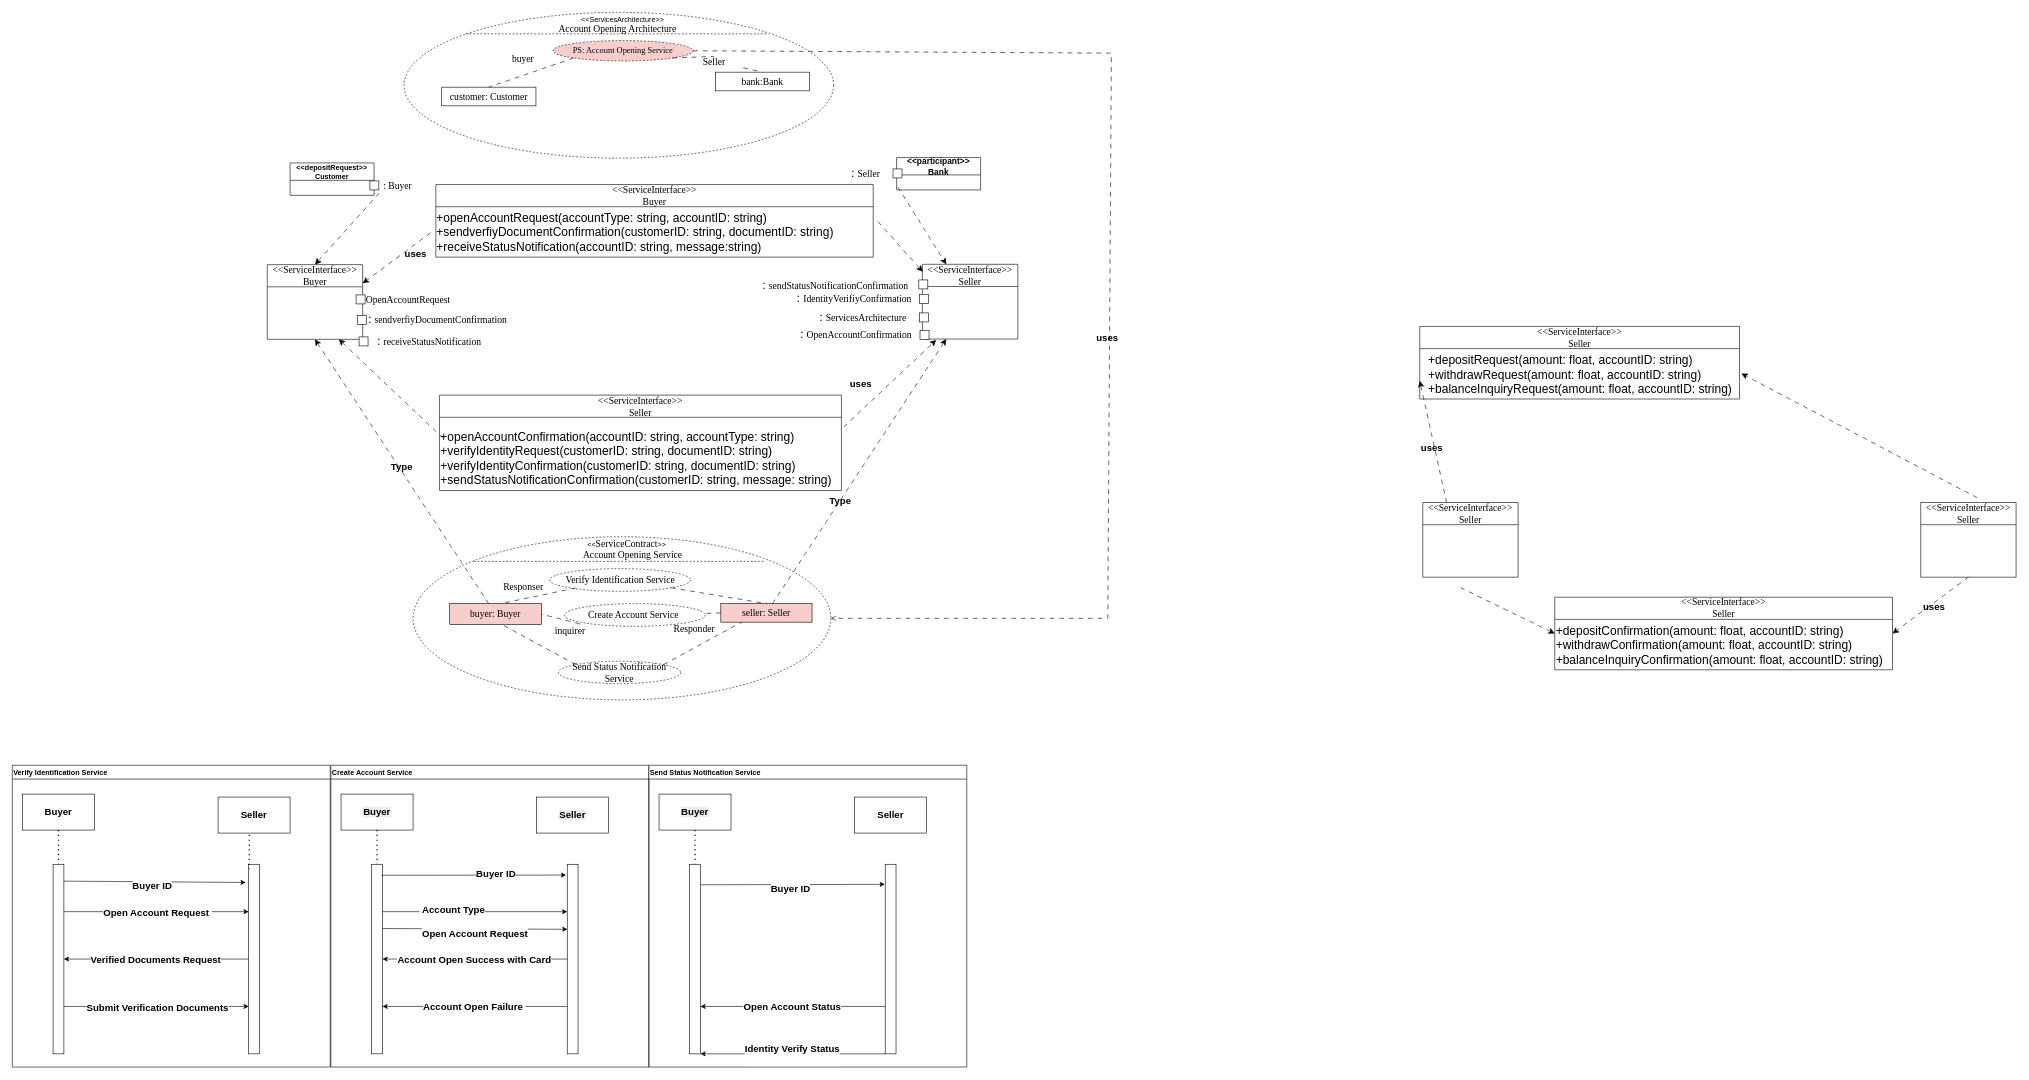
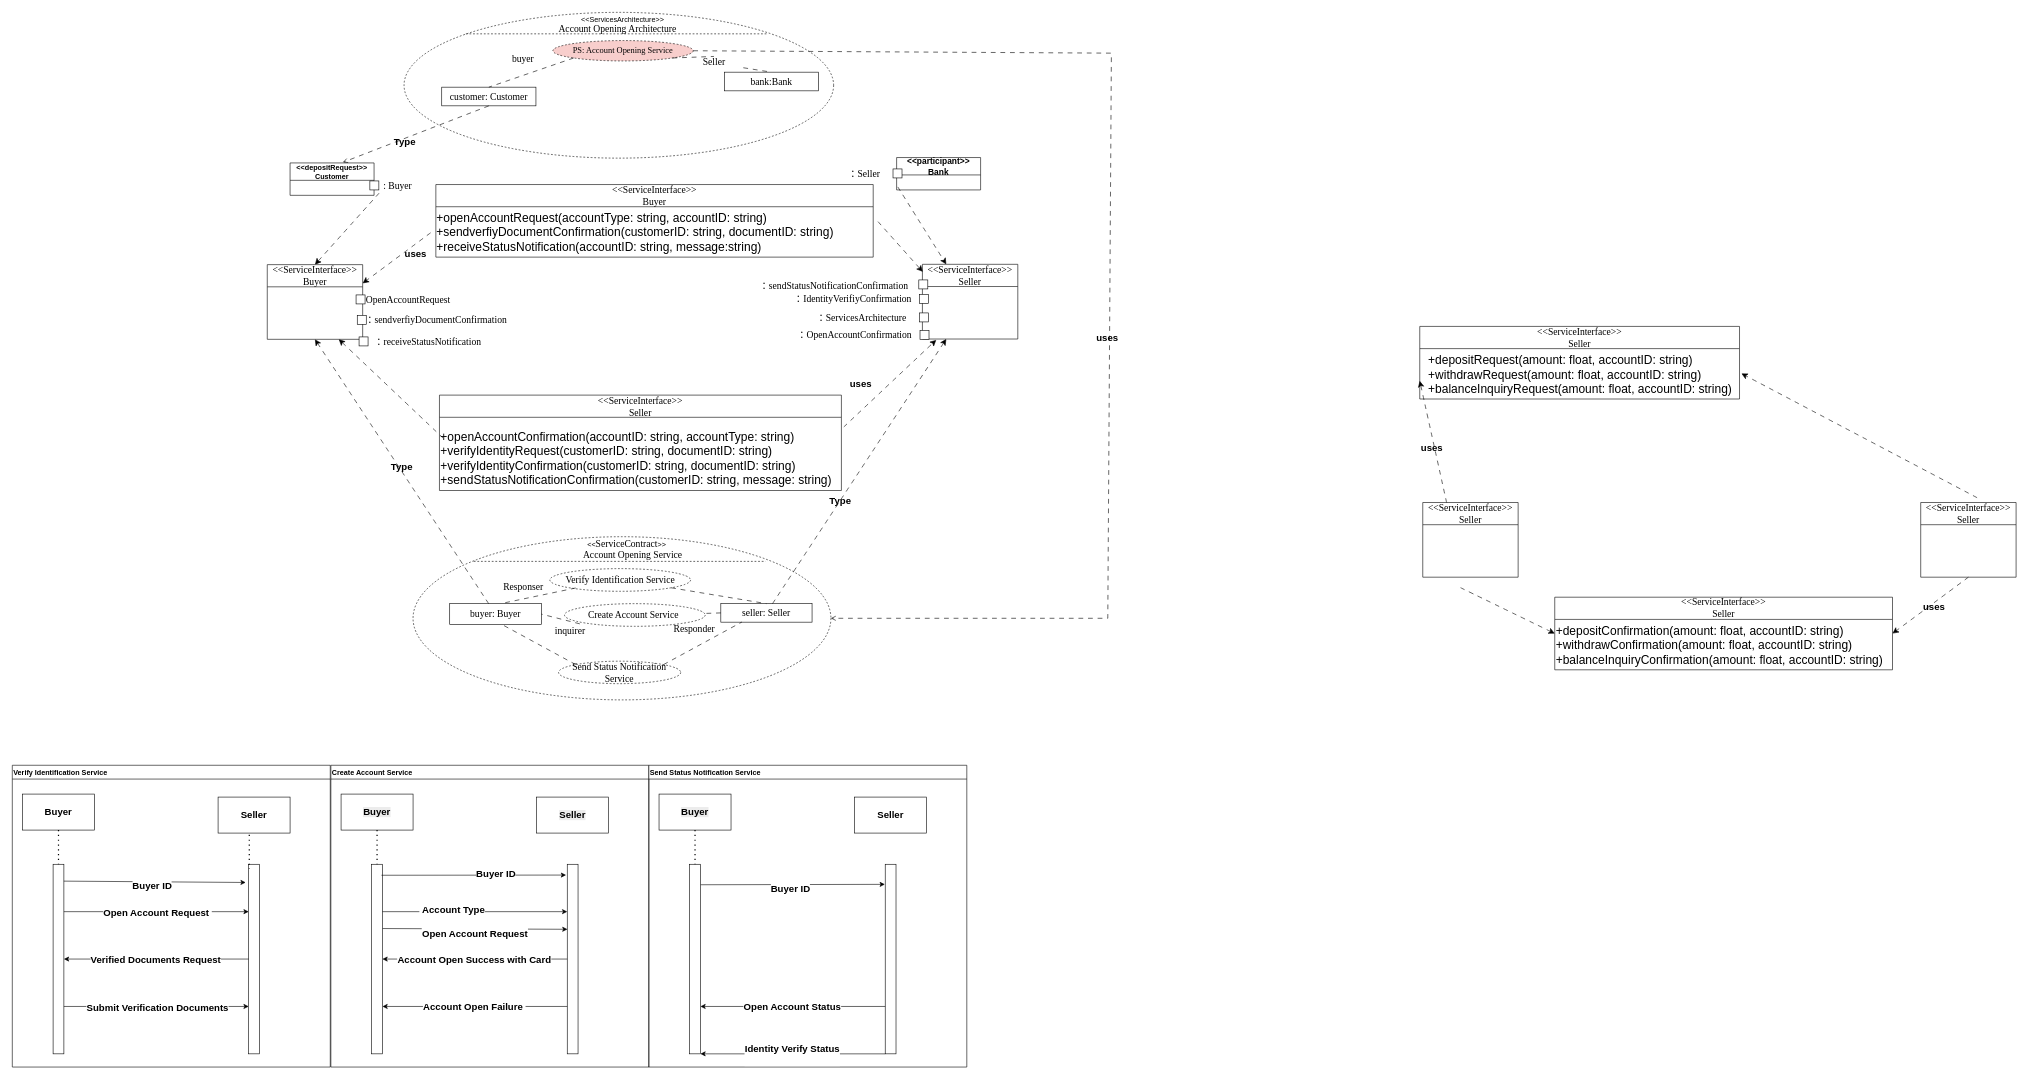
node "bank:Bank": moved (763, 81) -> (772, 81)
edge "customer: Customer" -> "<<depositRequest>> Customer": added, label "Type"
node "seller: Seller": fillcolor #f8cecc -> #ffffff
node "buyer: Buyer": fillcolor #f8cecc -> #ffffff
